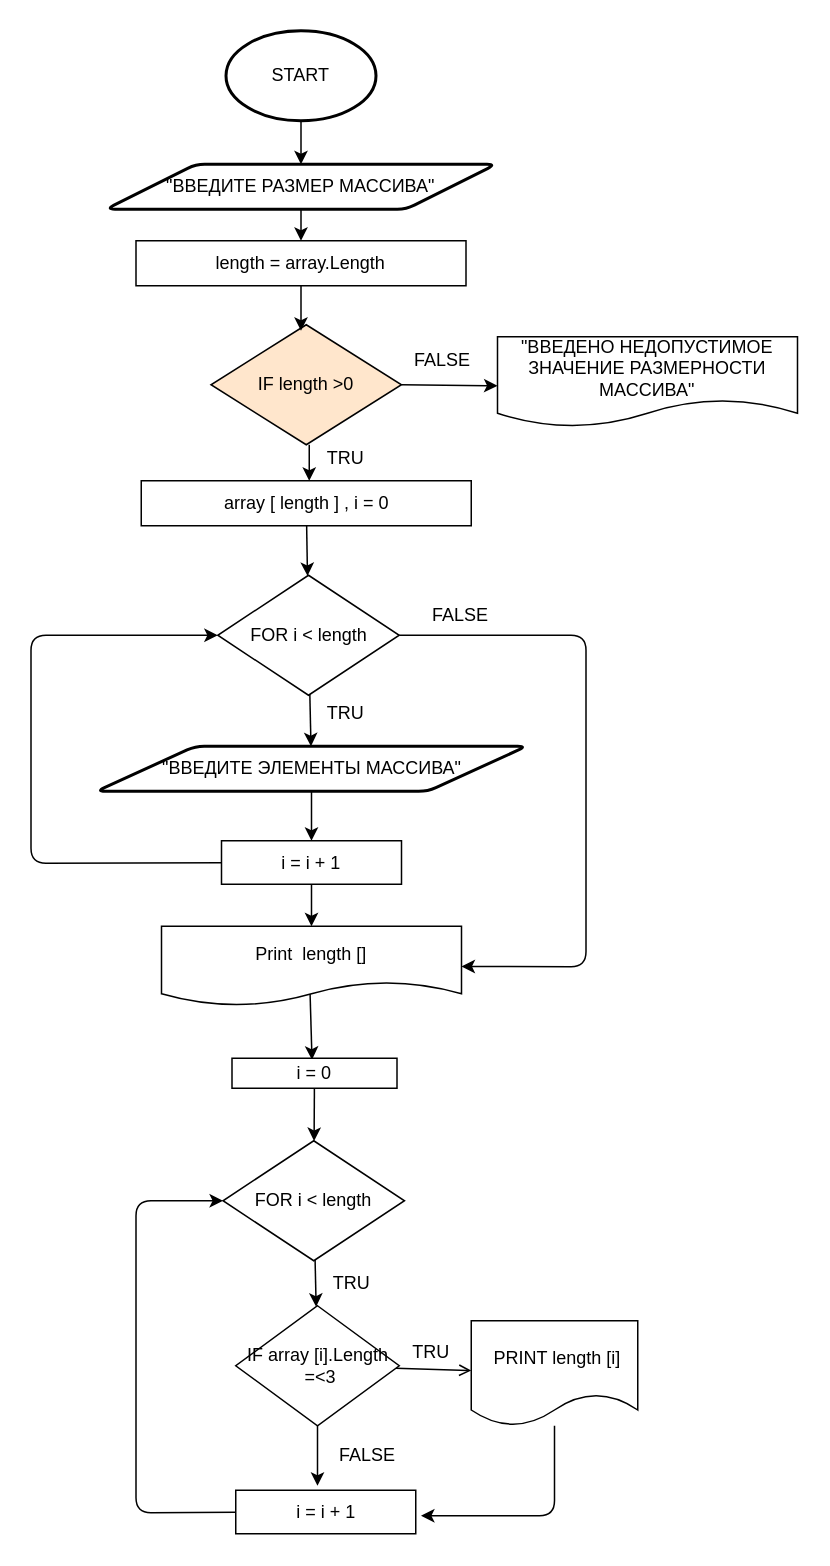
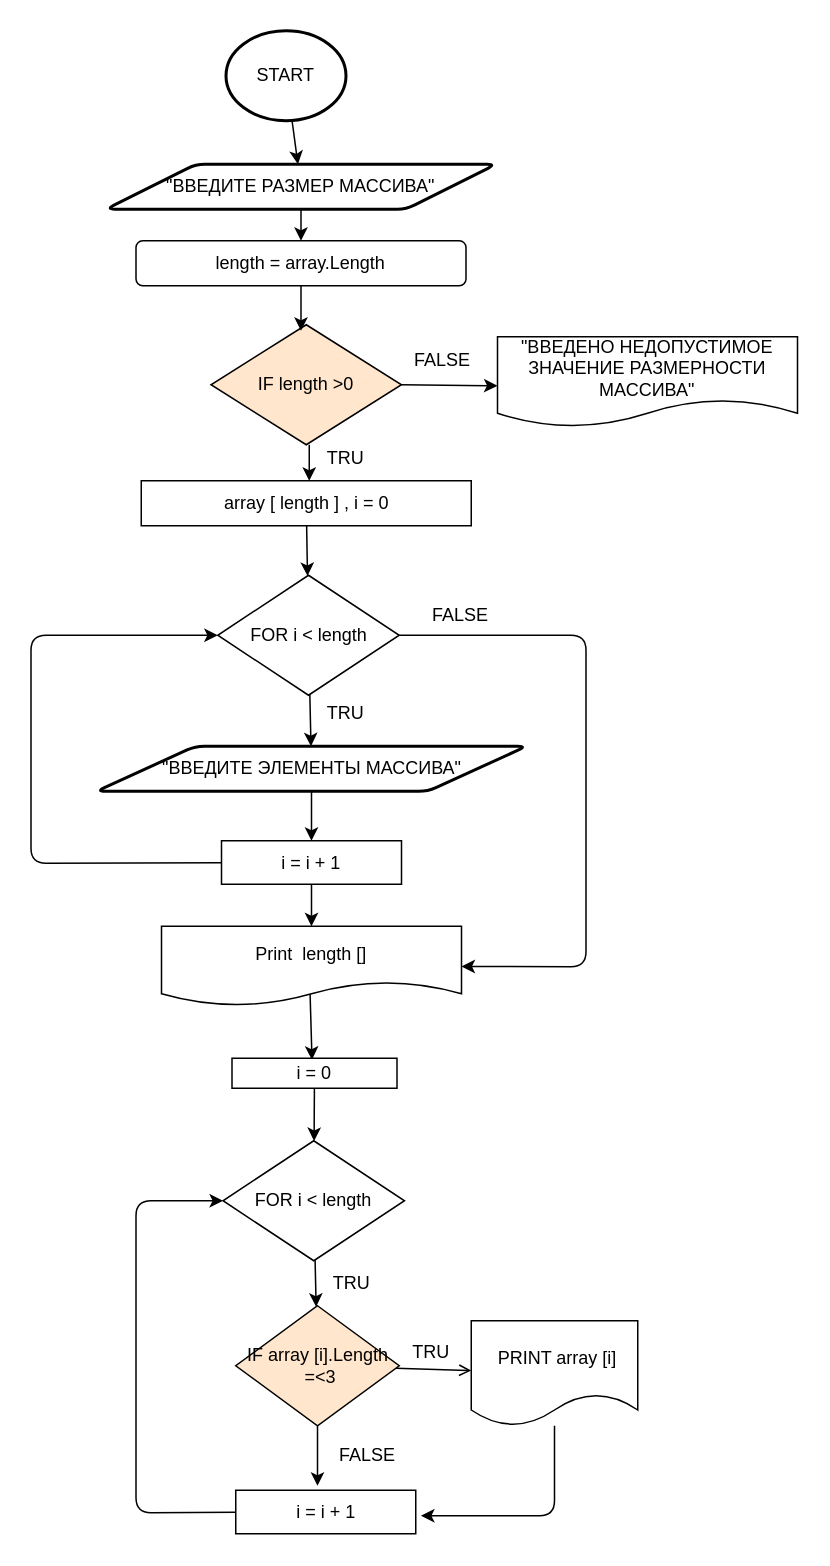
node "START": size 150x90 -> 120x90
node "length = array.Length": shape rectangle -> rounded rectangle
node "PRINT length [i]": label "PRINT length [i]" -> "PRINT array [i]"
node "IF array [i].Length =<3": fillcolor #ffffff -> #ffe6cc
